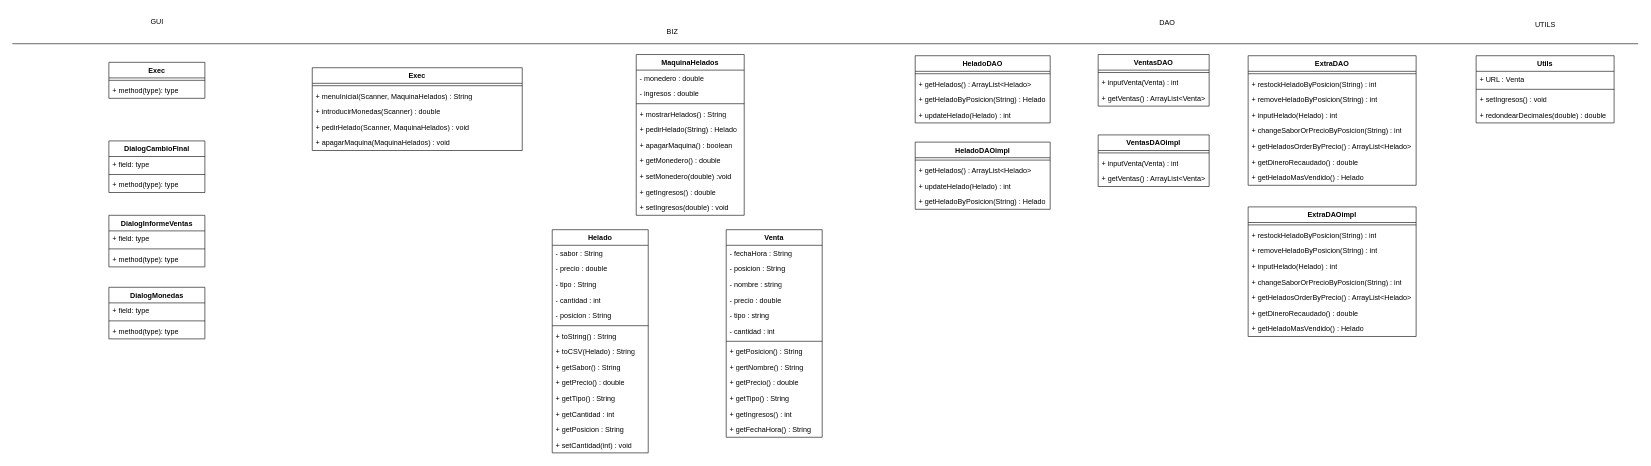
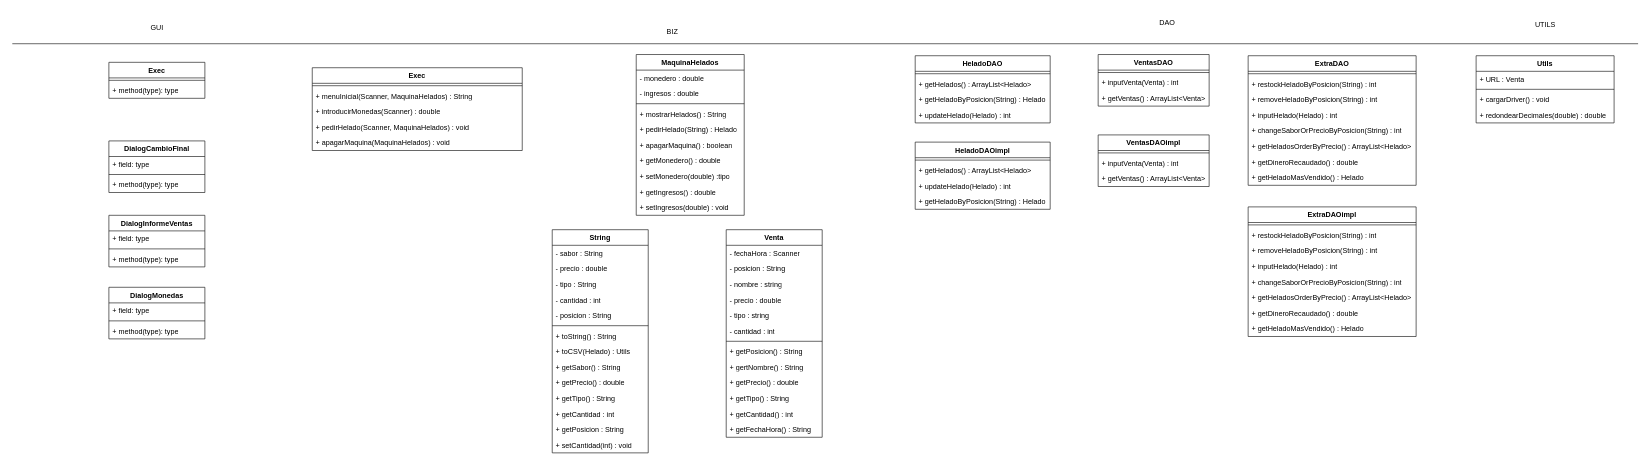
node "GUI": moved (157, 21) -> (157, 27)
node "+ setIngresos() : void": label "+ setIngresos() : void" -> "+ cargarDriver() : void"
node "+ setMonedero(double) :void": label "+ setMonedero(double) :void" -> "+ setMonedero(double) :tipo"
node "Helado": label "Helado" -> "String"
node "- fechaHora : String": label "- fechaHora : String" -> "- fechaHora : Scanner"
node "+ toCSV(Helado) : String": label "+ toCSV(Helado) : String" -> "+ toCSV(Helado) : Utils"
node "+ getIngresos() : int": label "+ getIngresos() : int" -> "+ getCantidad() : int"
